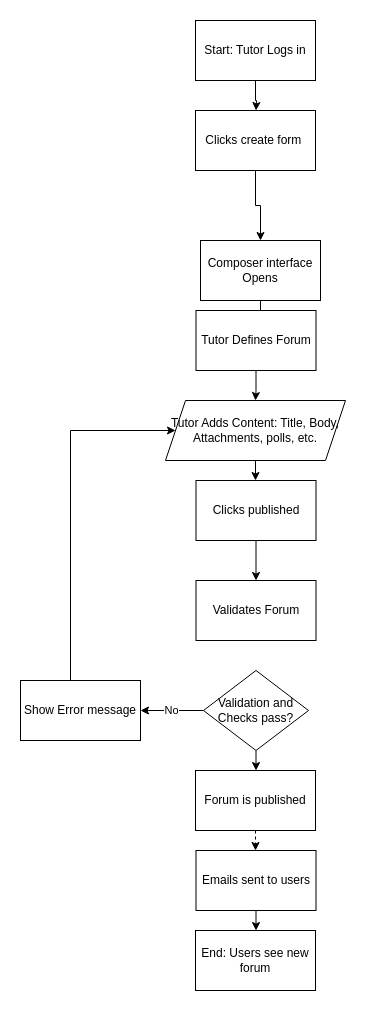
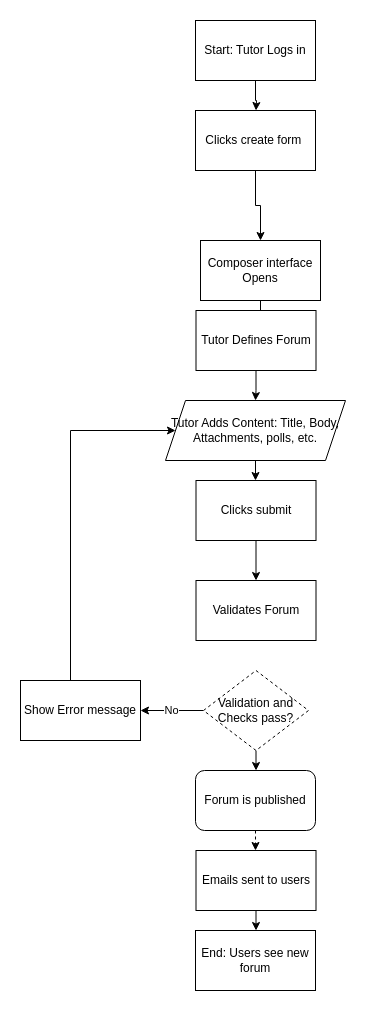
node "Clicks published": label "Clicks published" -> "Clicks submit"
node "Validation and Checks pass?": style solid -> dashed
node "Forum is published": shape rectangle -> rounded rectangle
